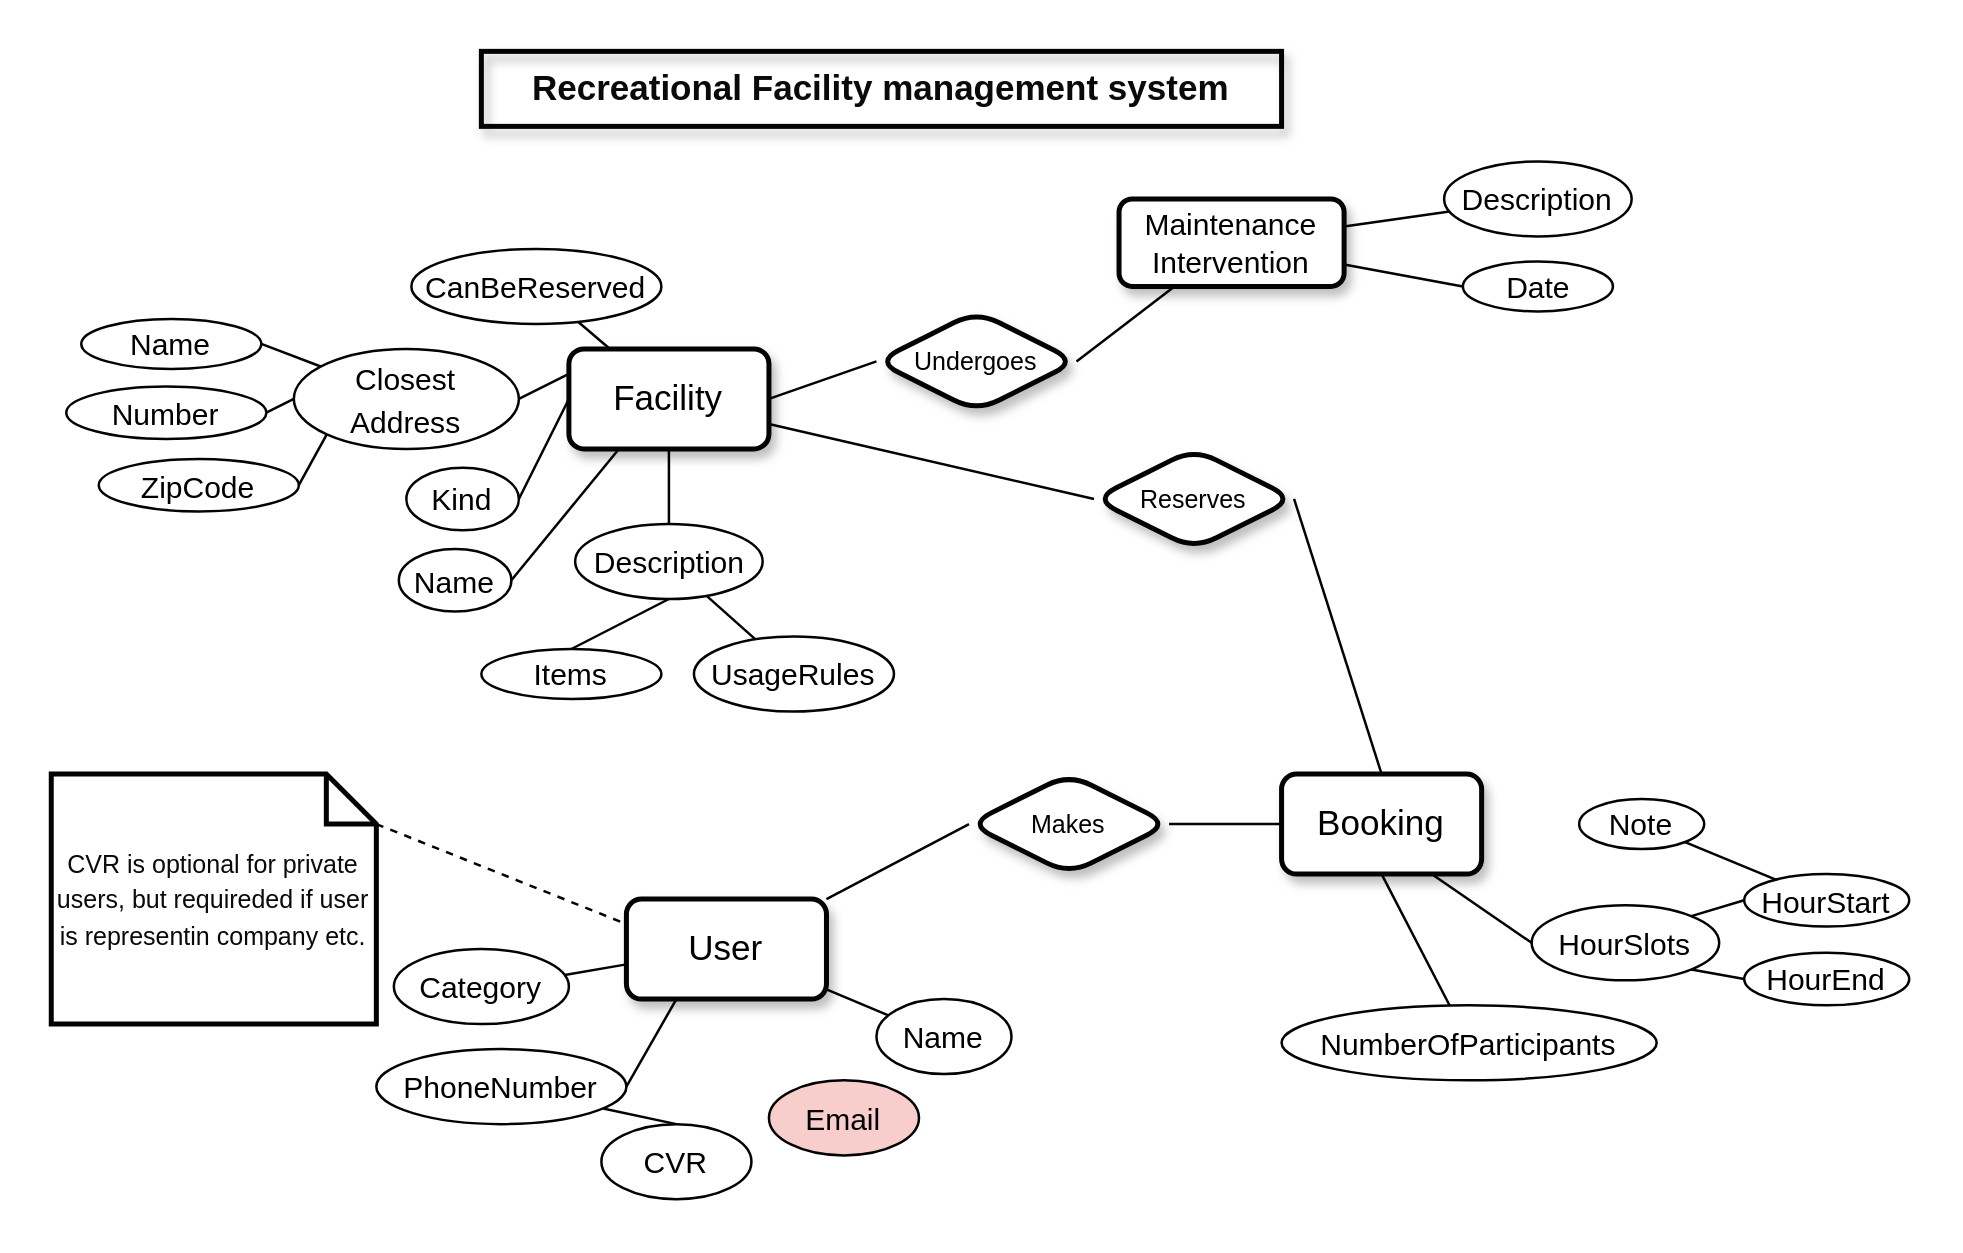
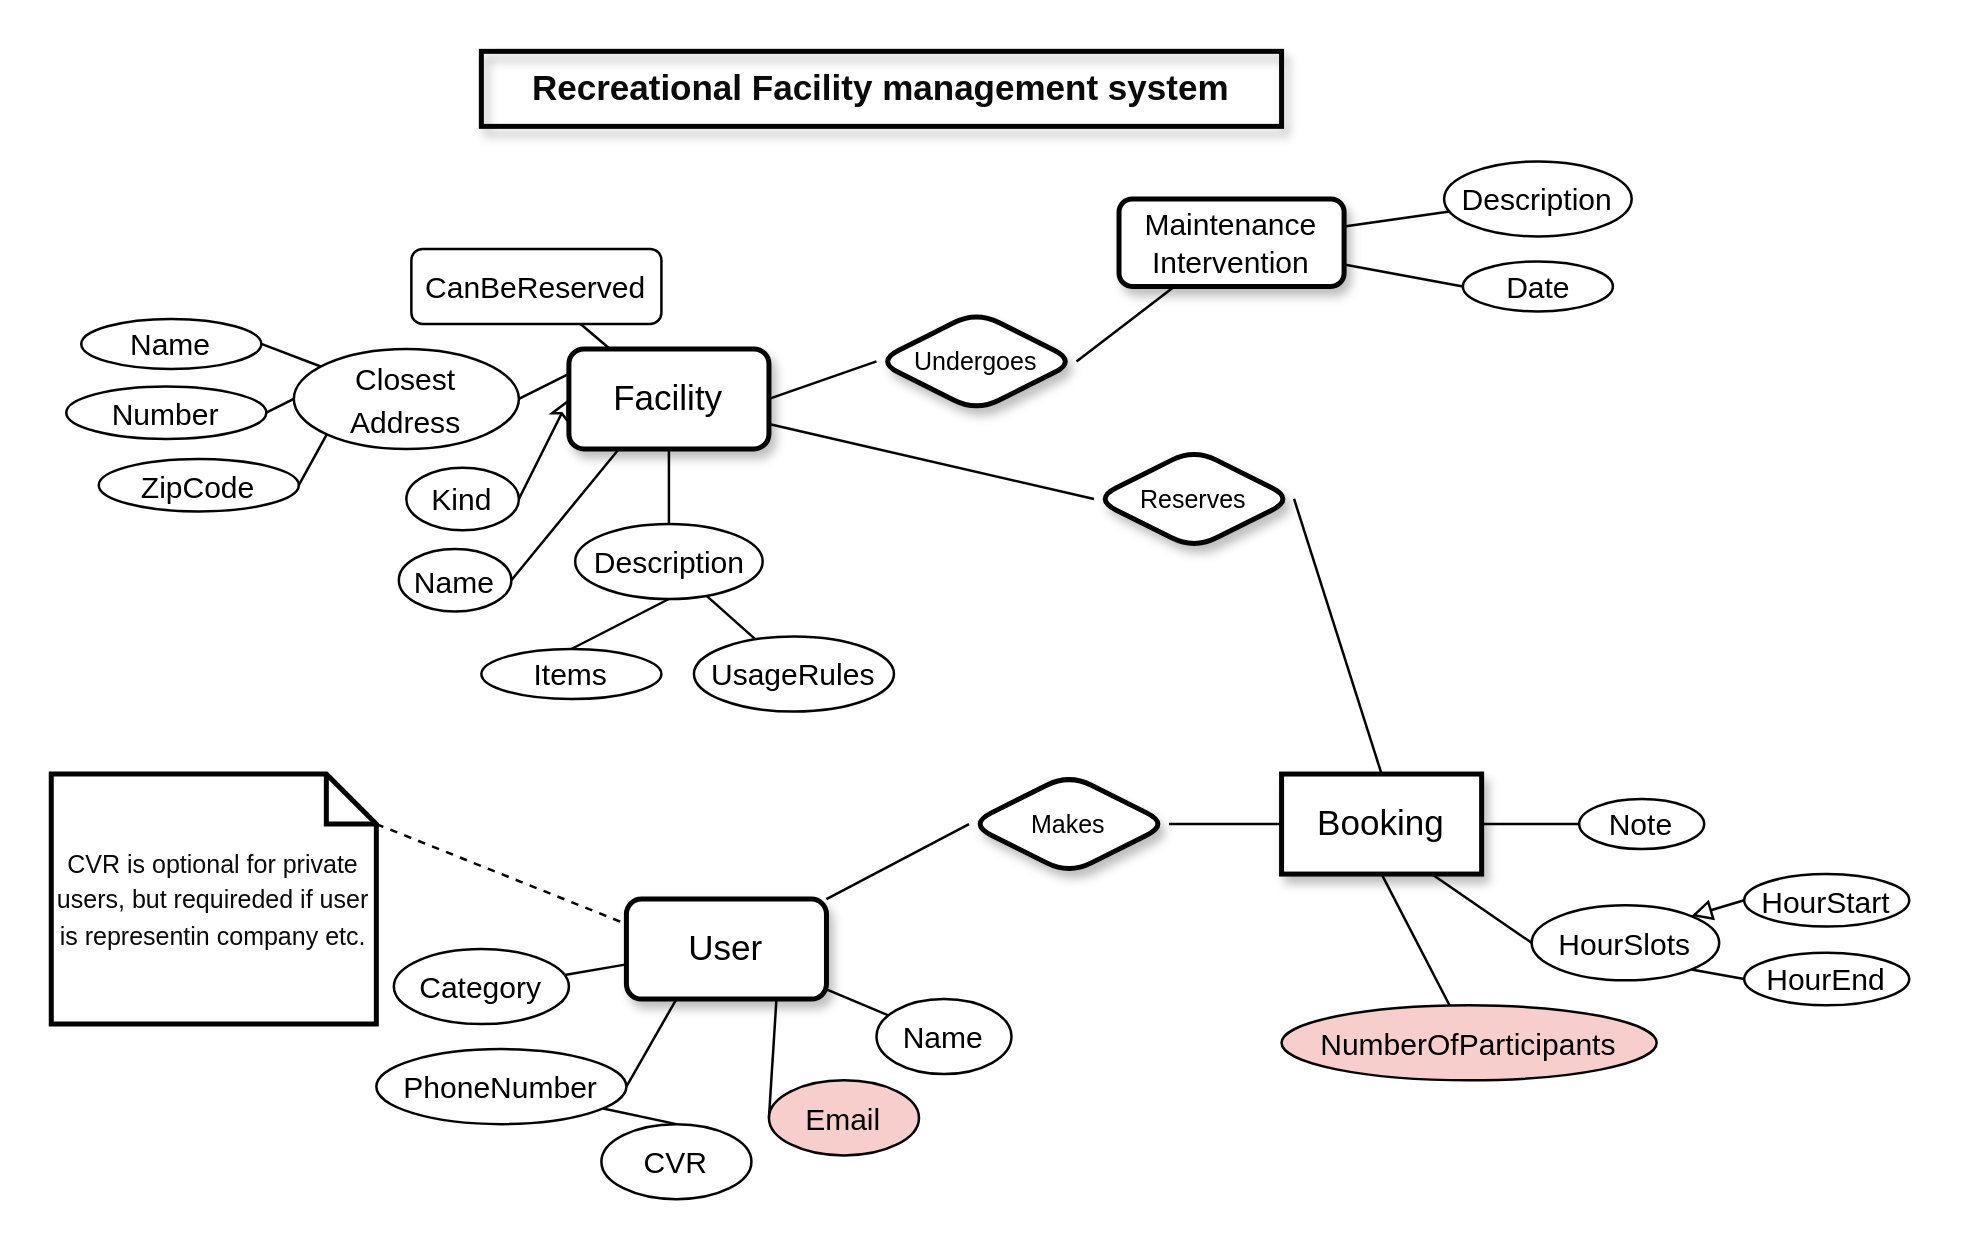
node "CanBeReserved": shape ellipse -> rounded rectangle
edge "Facility" -- "Kind": arrowhead none -> classic
node "Booking": shape rounded rectangle -> rectangle
edge "Note" -- "HourStart": now "Note" -- "Booking"
edge "HourStart" -- "HourSlots": arrowhead none -> block
node "NumberOfParticipants": fillcolor #ffffff -> #f8cecc
edge "User" -- "Email": added
